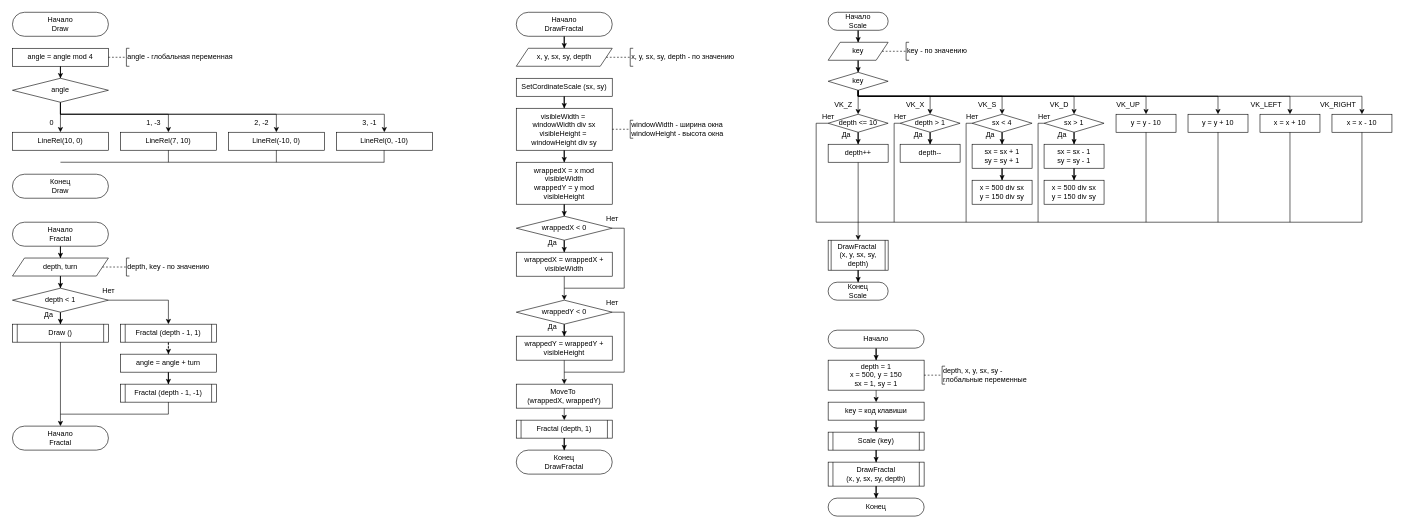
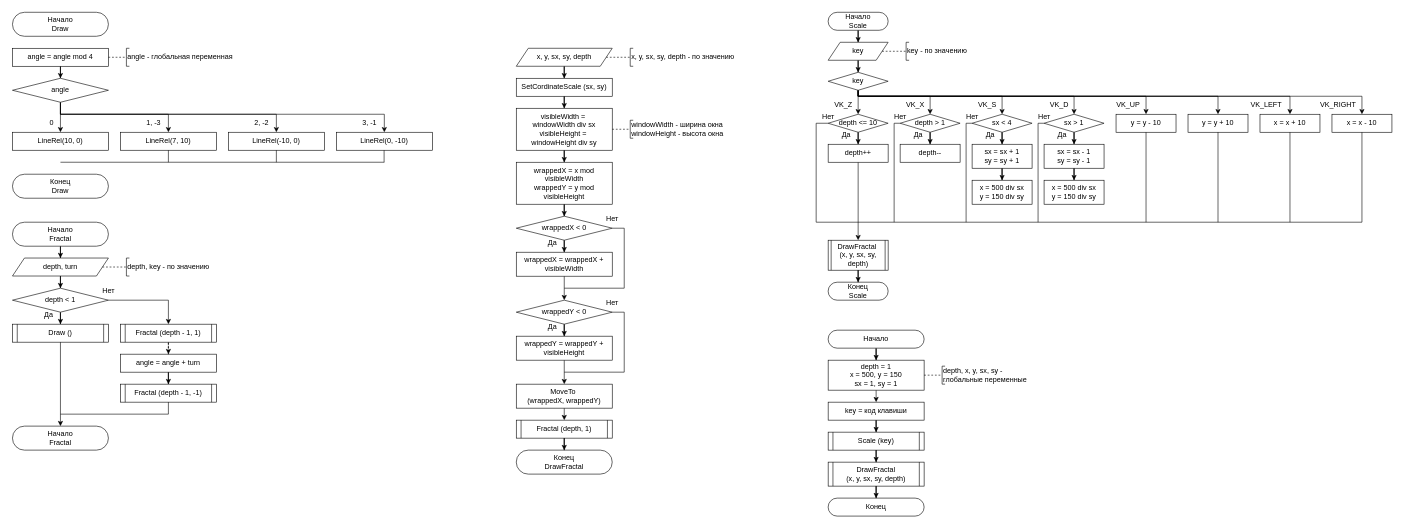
node "Начало DrawFractal": removed
edge "Начало DrawFractal" -> "x, y, sx, sy, depth": removed
edge "x, y, sx, sy, depth" -> "SetCordinateScale (sx, sy)": added
